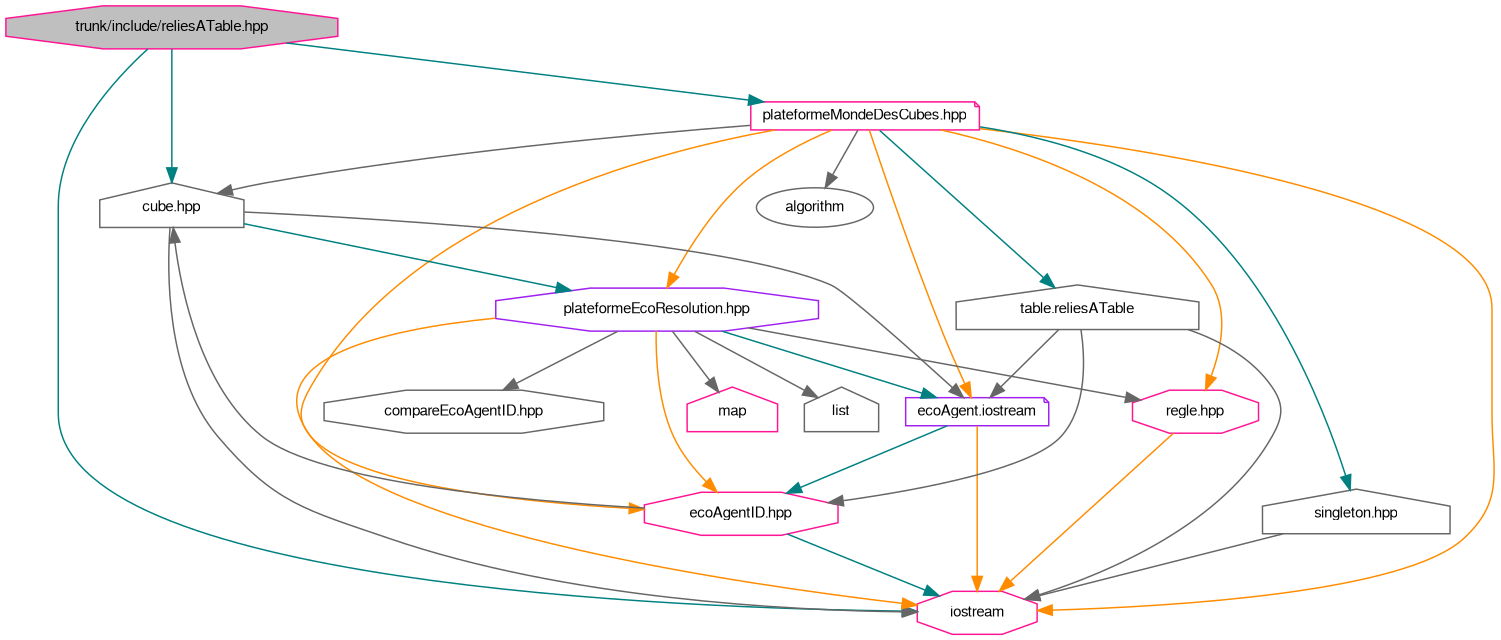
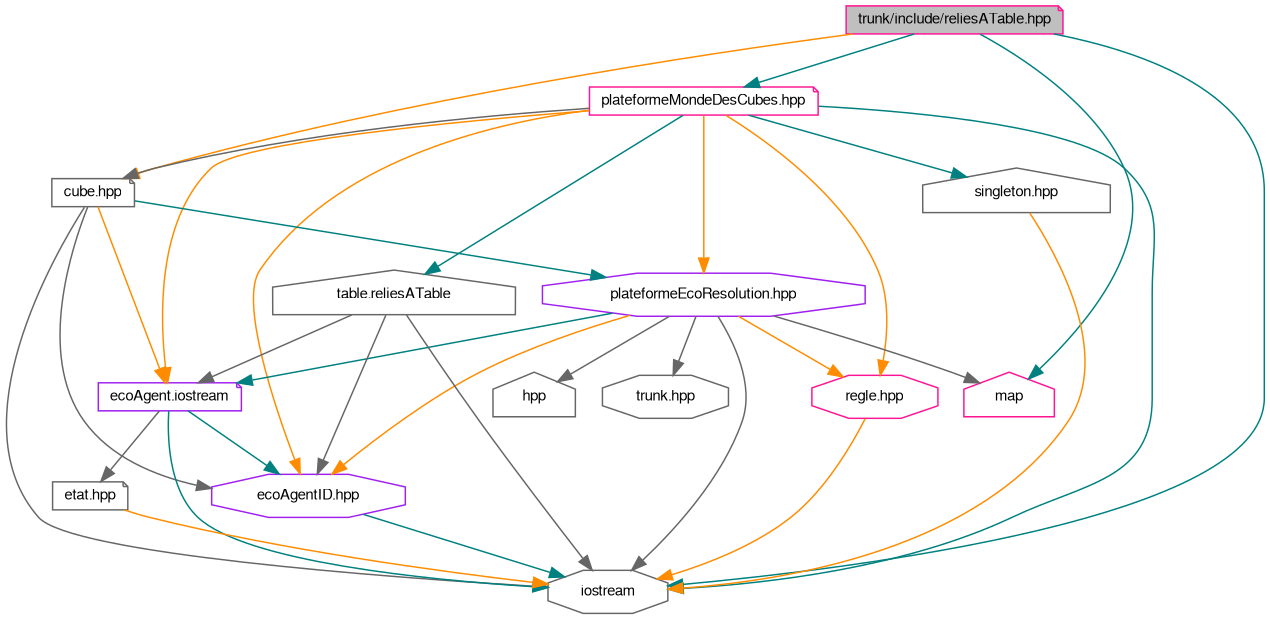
node "trunk/include/reliesATable.hpp": shape octagon -> note
edge "trunk/include/reliesATable.hpp" -> "cube.hpp": color teal -> darkorange
edge "trunk/include/reliesATable.hpp" -> "map": added
node "cube.hpp": shape house -> note
node "algorithm": removed
edge "cube.hpp" -> "ecoAgent.iostream": color gray40 -> darkorange
edge "plateformeEcoResolution.hpp" -> "regle.hpp": color gray40 -> darkorange
edge "plateformeMondeDesCubes.hpp" -> "iostream": color darkorange -> teal
node "compareEcoAgentID.hpp": label "compareEcoAgentID.hpp" -> "trunk.hpp"
node "list": label "list" -> "hpp"
edge "ecoAgentID.hpp" -> "cube.hpp": reversed
node "etat.hpp": added
edge "ecoAgent.iostream" -> "iostream": color darkorange -> teal
node "ecoAgentID.hpp": color deeppink -> purple
edge "plateformeEcoResolution.hpp" -> "iostream": color darkorange -> gray40
edge "singleton.hpp" -> "iostream": color gray40 -> darkorange
node "iostream": color deeppink -> gray40
